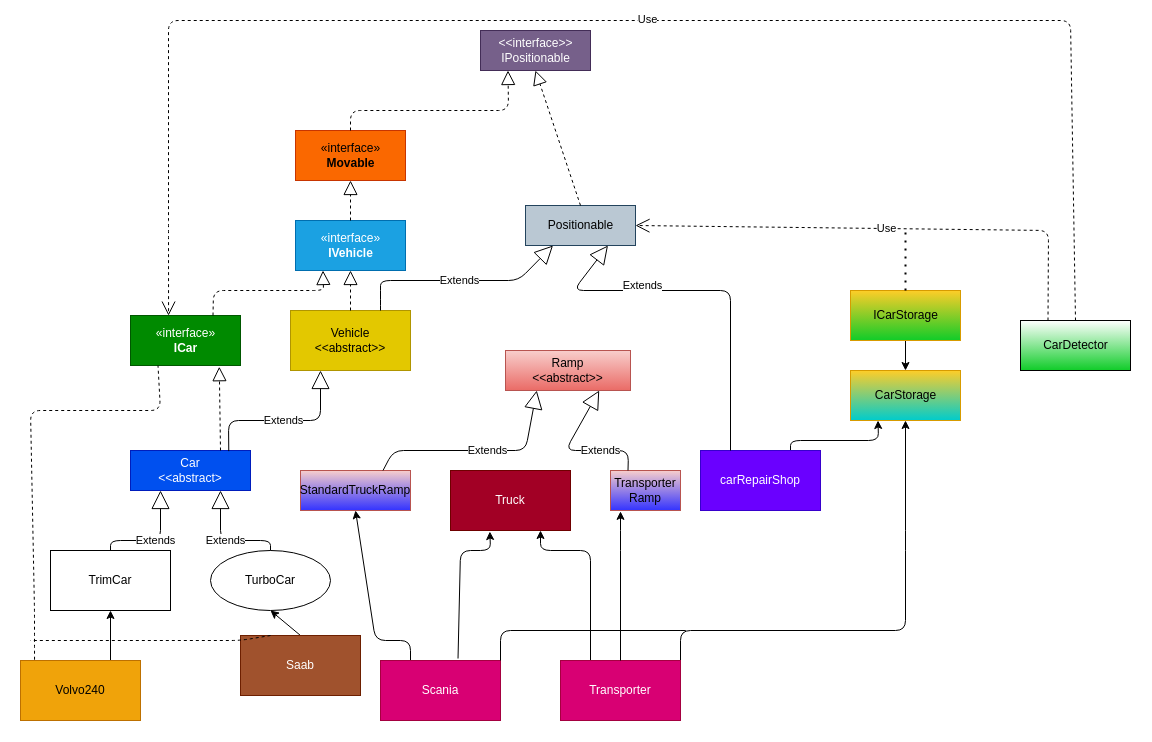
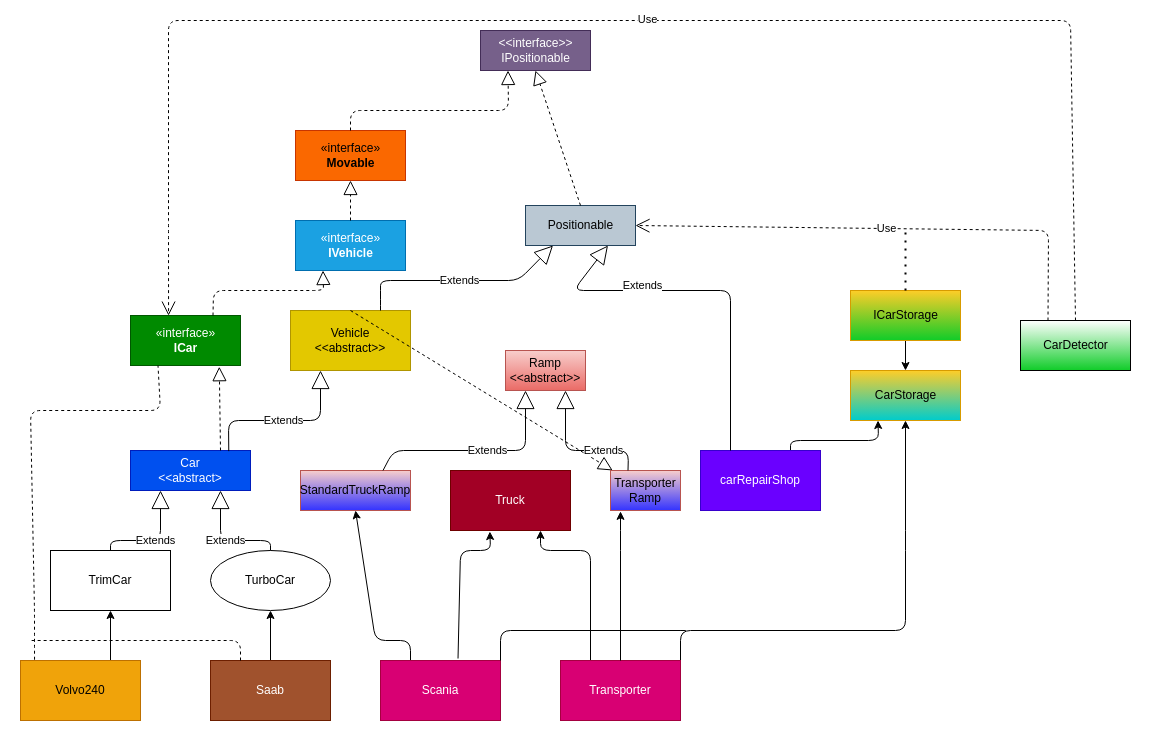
edge "Vehicle <<abstract>>" -> "«interface» IVehicle": now "Vehicle <<abstract>>" -> "Transporter Ramp"
node "Ramp <<abstract>>": size 125x40 -> 80x40
node "Saab": moved (301, 666) -> (271, 691)
